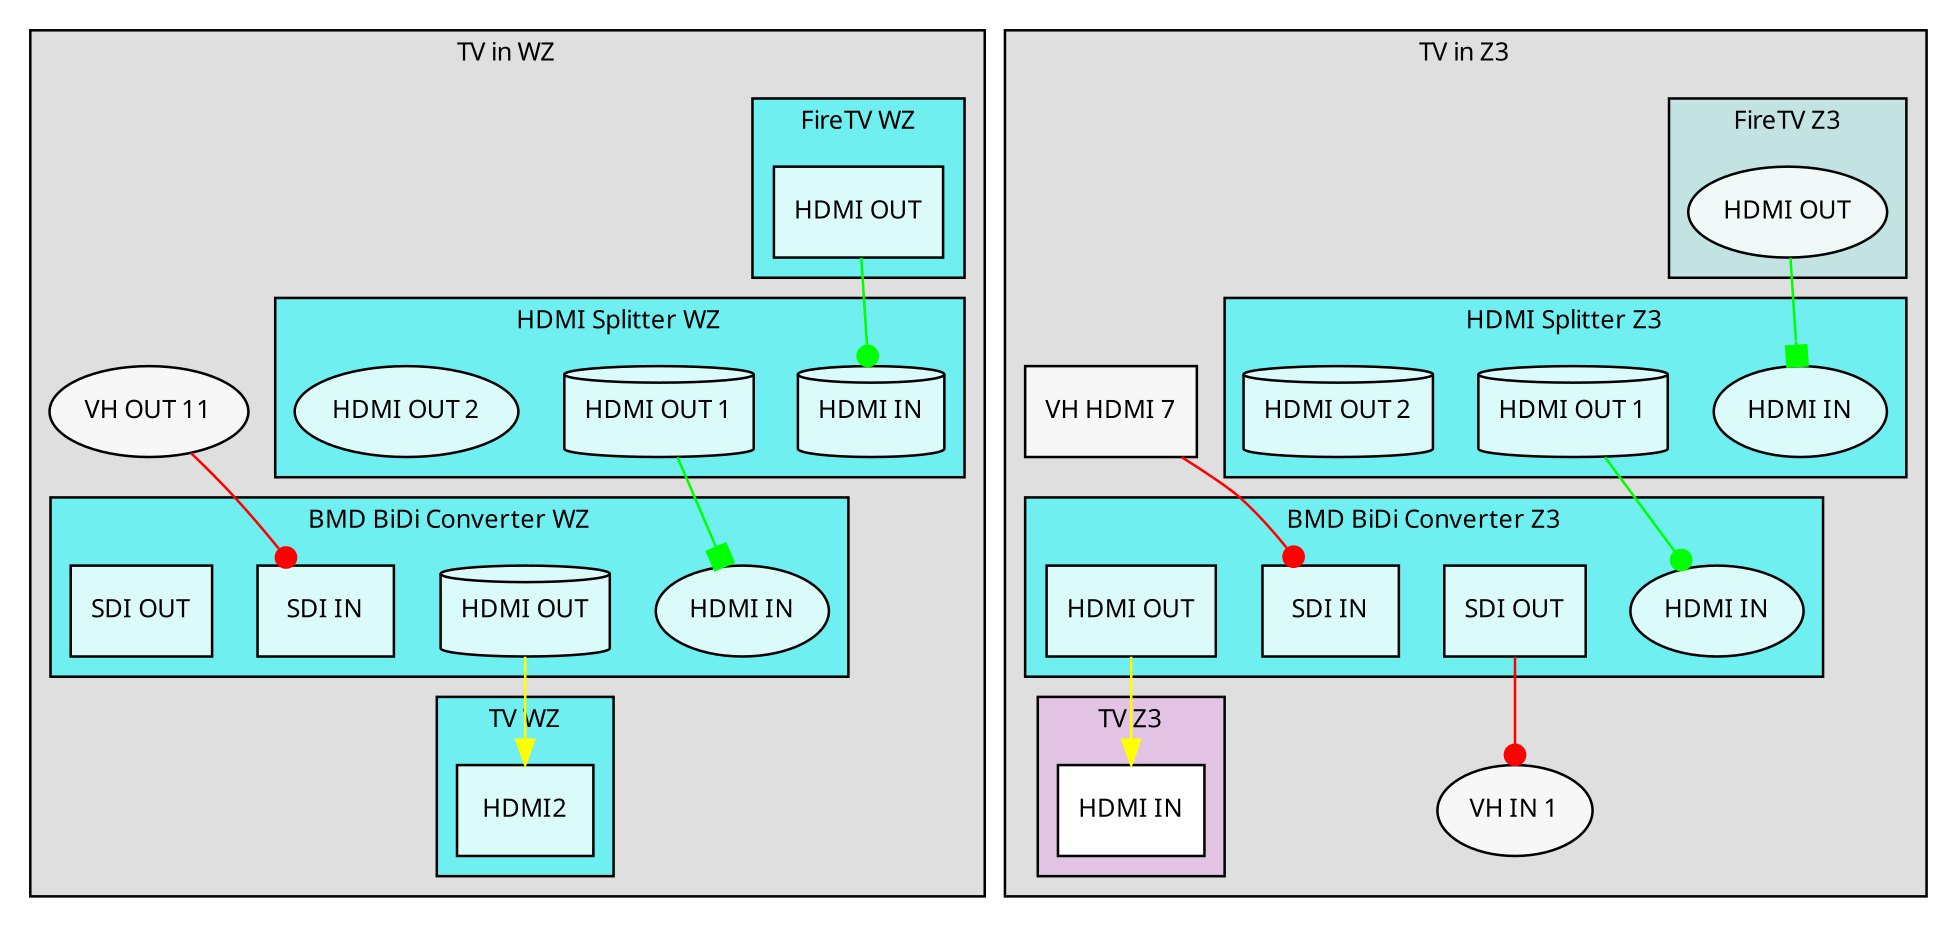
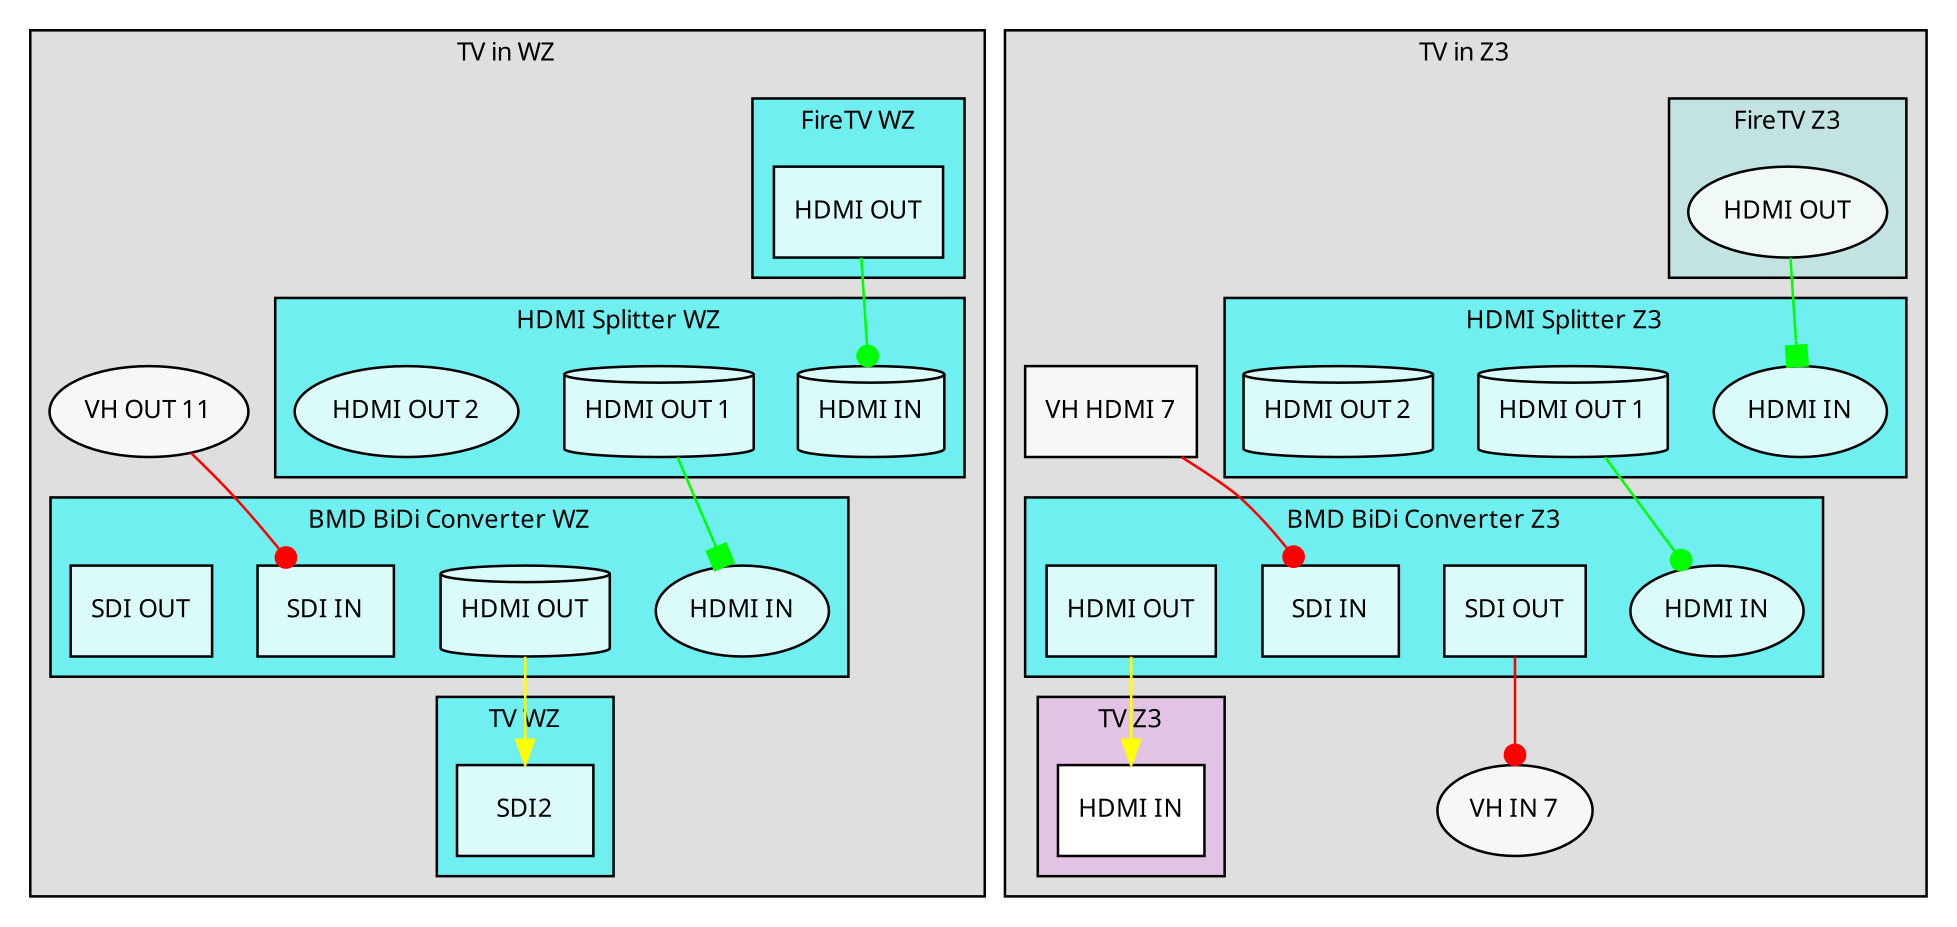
node "HDMI2": label "HDMI2" -> "SDI2"
node "VH IN 1": label "VH IN 1" -> "VH IN 7"
